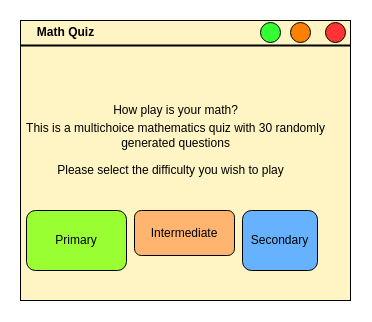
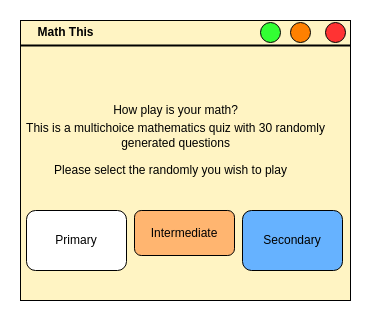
node "Math Quiz": label "Math Quiz" -> "Math This"
node "Please select the difficulty you wish to play": label "Please select the difficulty you wish to play" -> "Please select the randomly you wish to play"
node "Primary": fillcolor #99ff33 -> #ffffff
node "Secondary": size 75x60 -> 100x60
